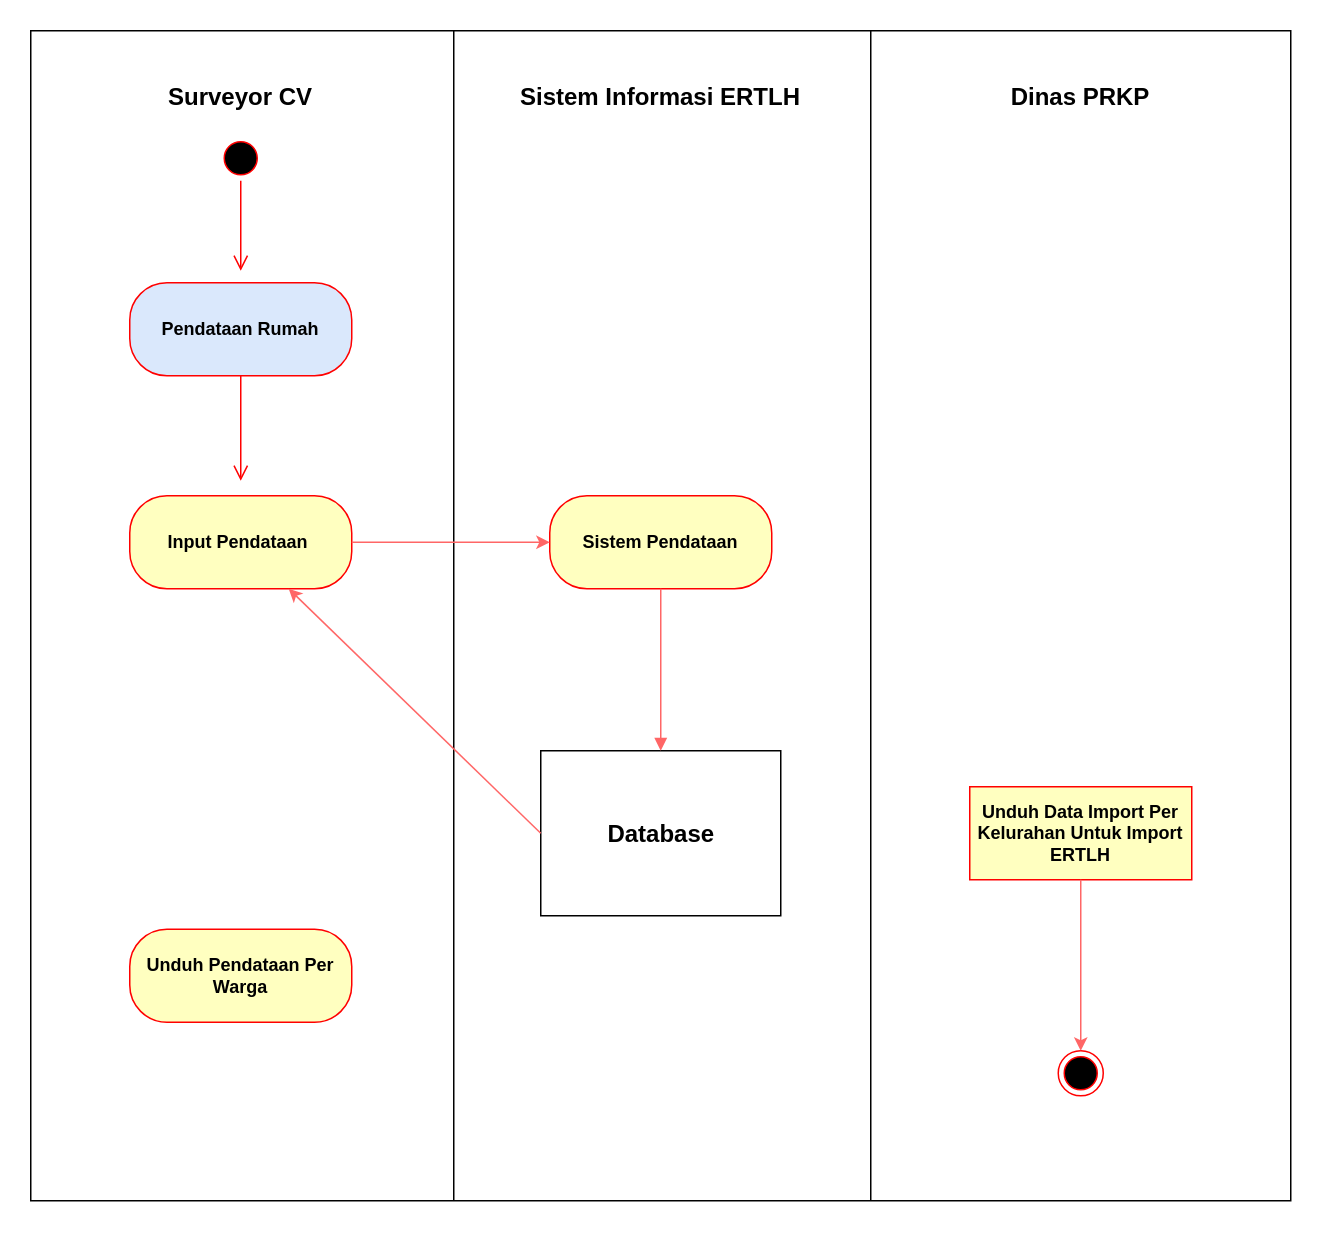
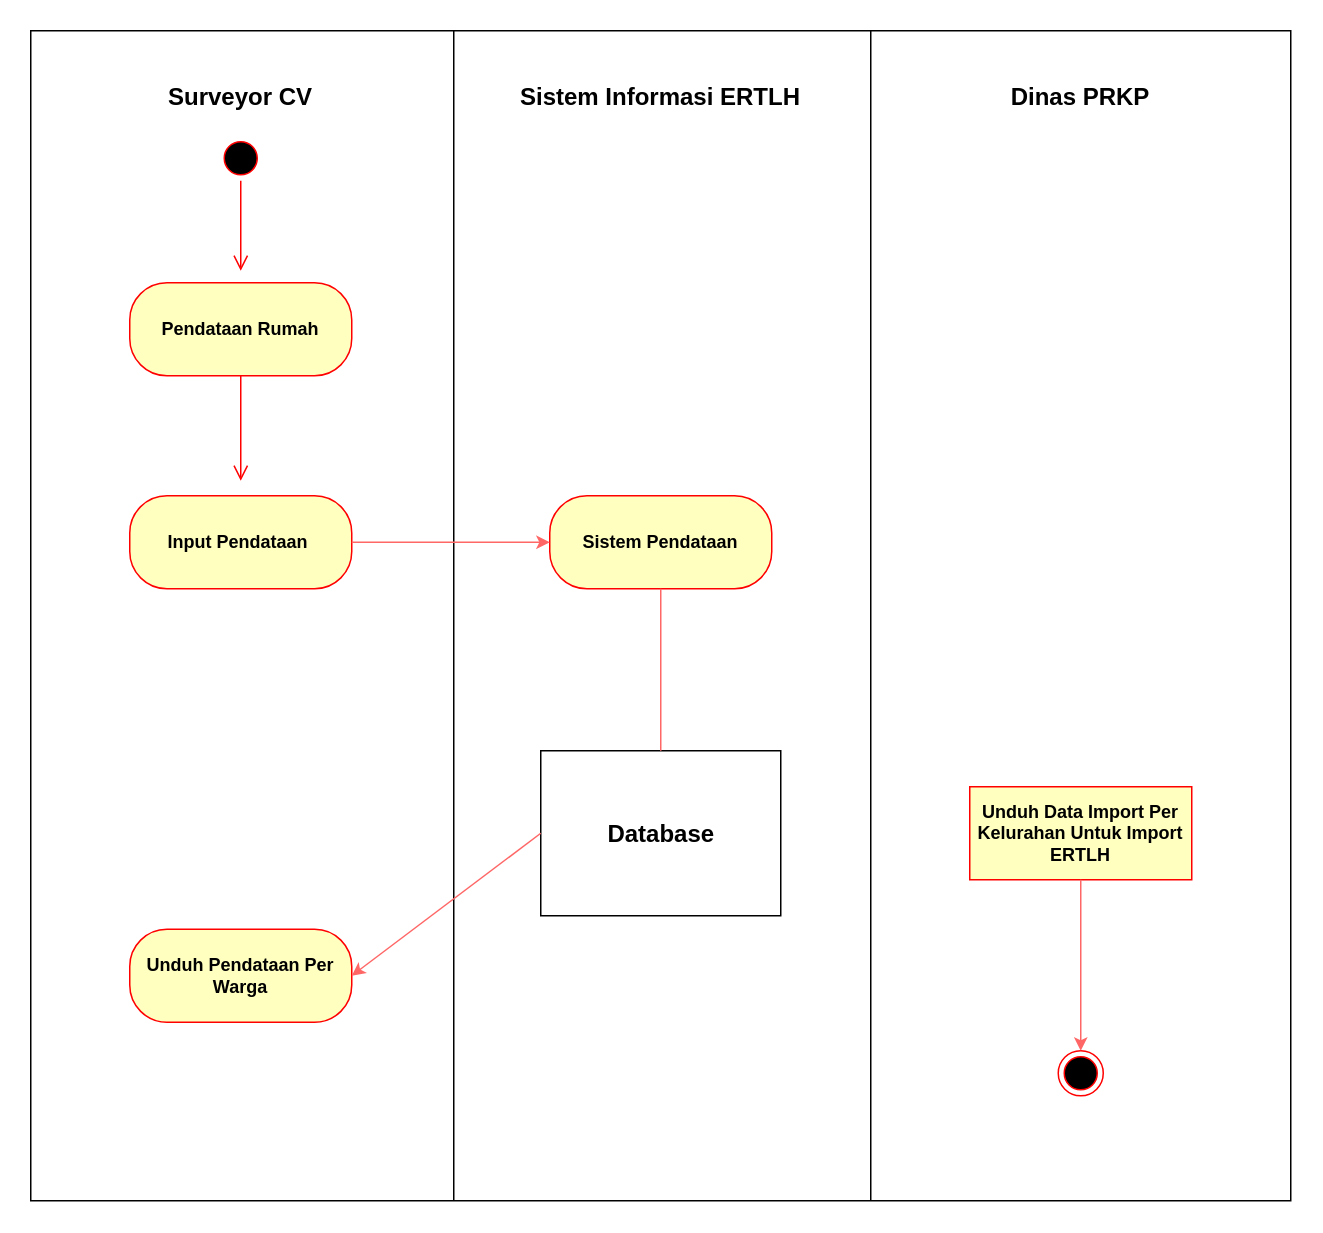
node "Pendataan Rumah": fillcolor #dae8fc -> #ffffc0
edge "Database" -> "Input Pendataan": now "Database" -> "Unduh Pendataan Per Warga"
edge "Sistem Pendataan" -> "Database": arrowhead block -> none
